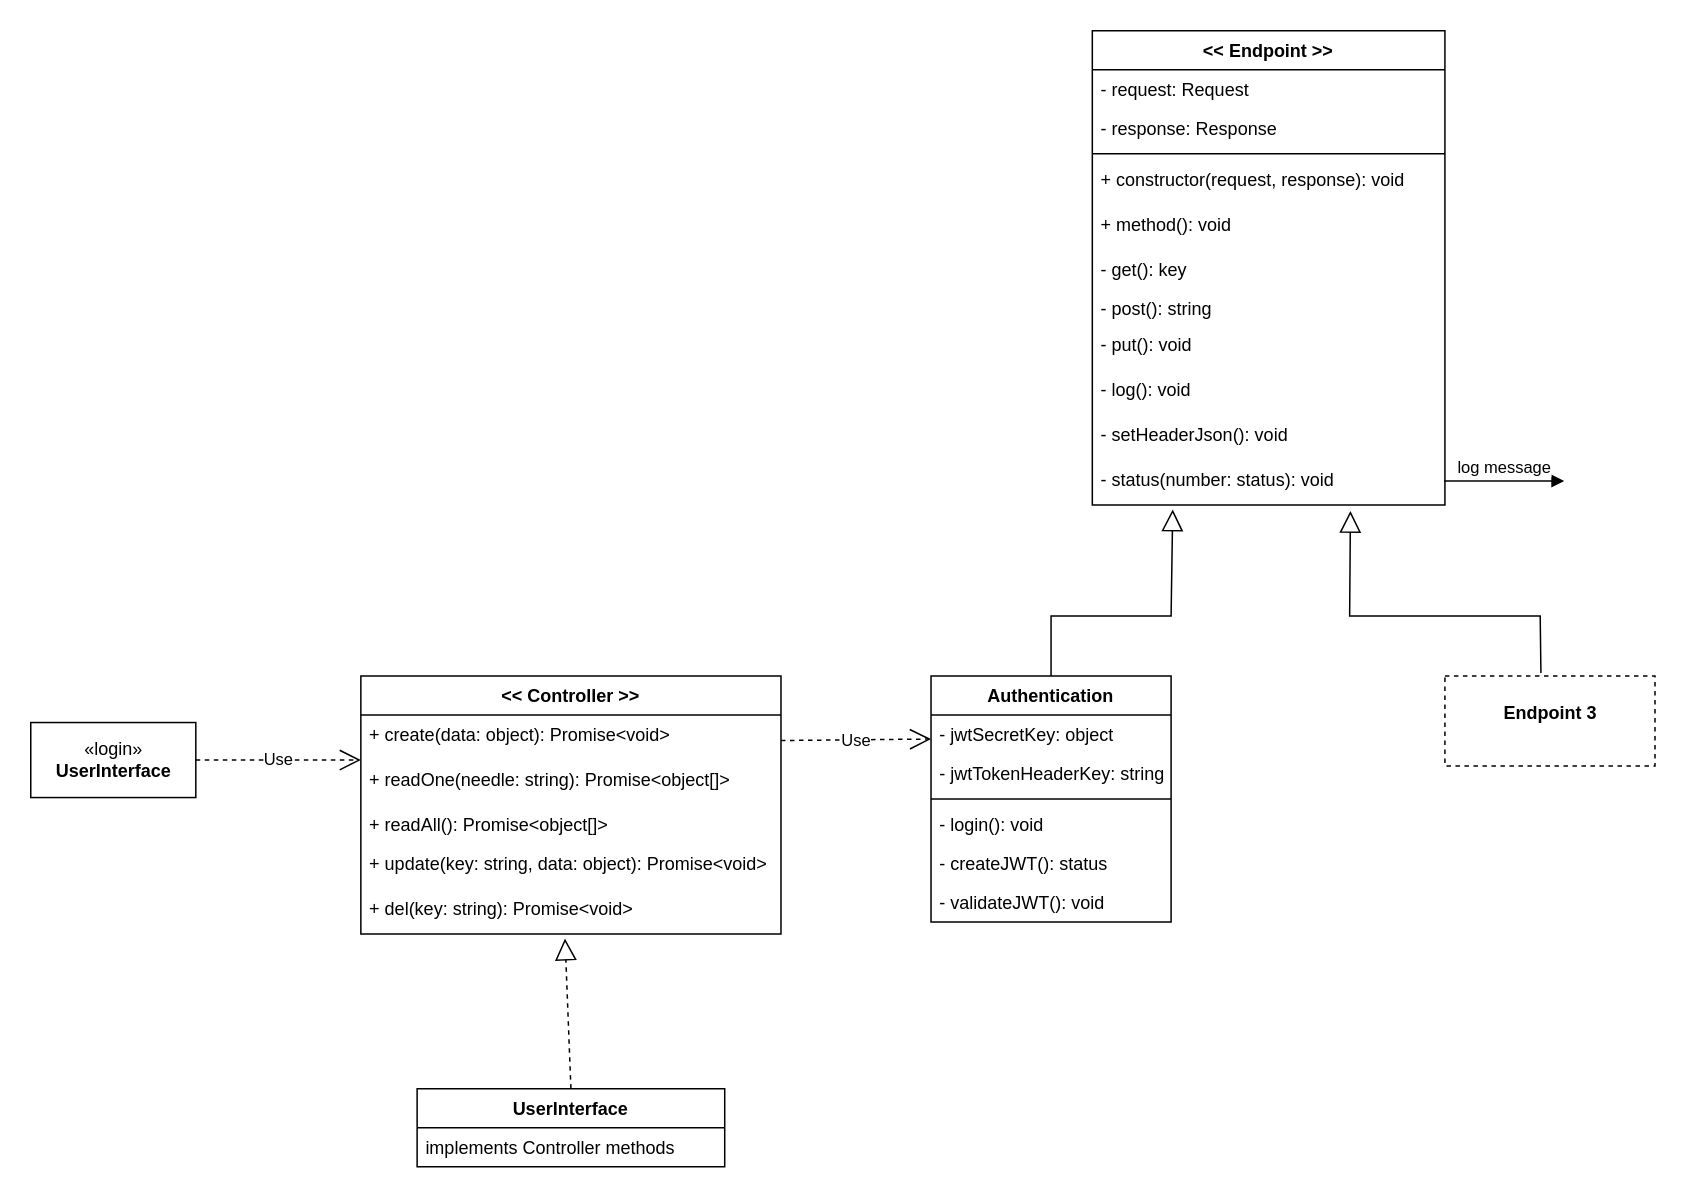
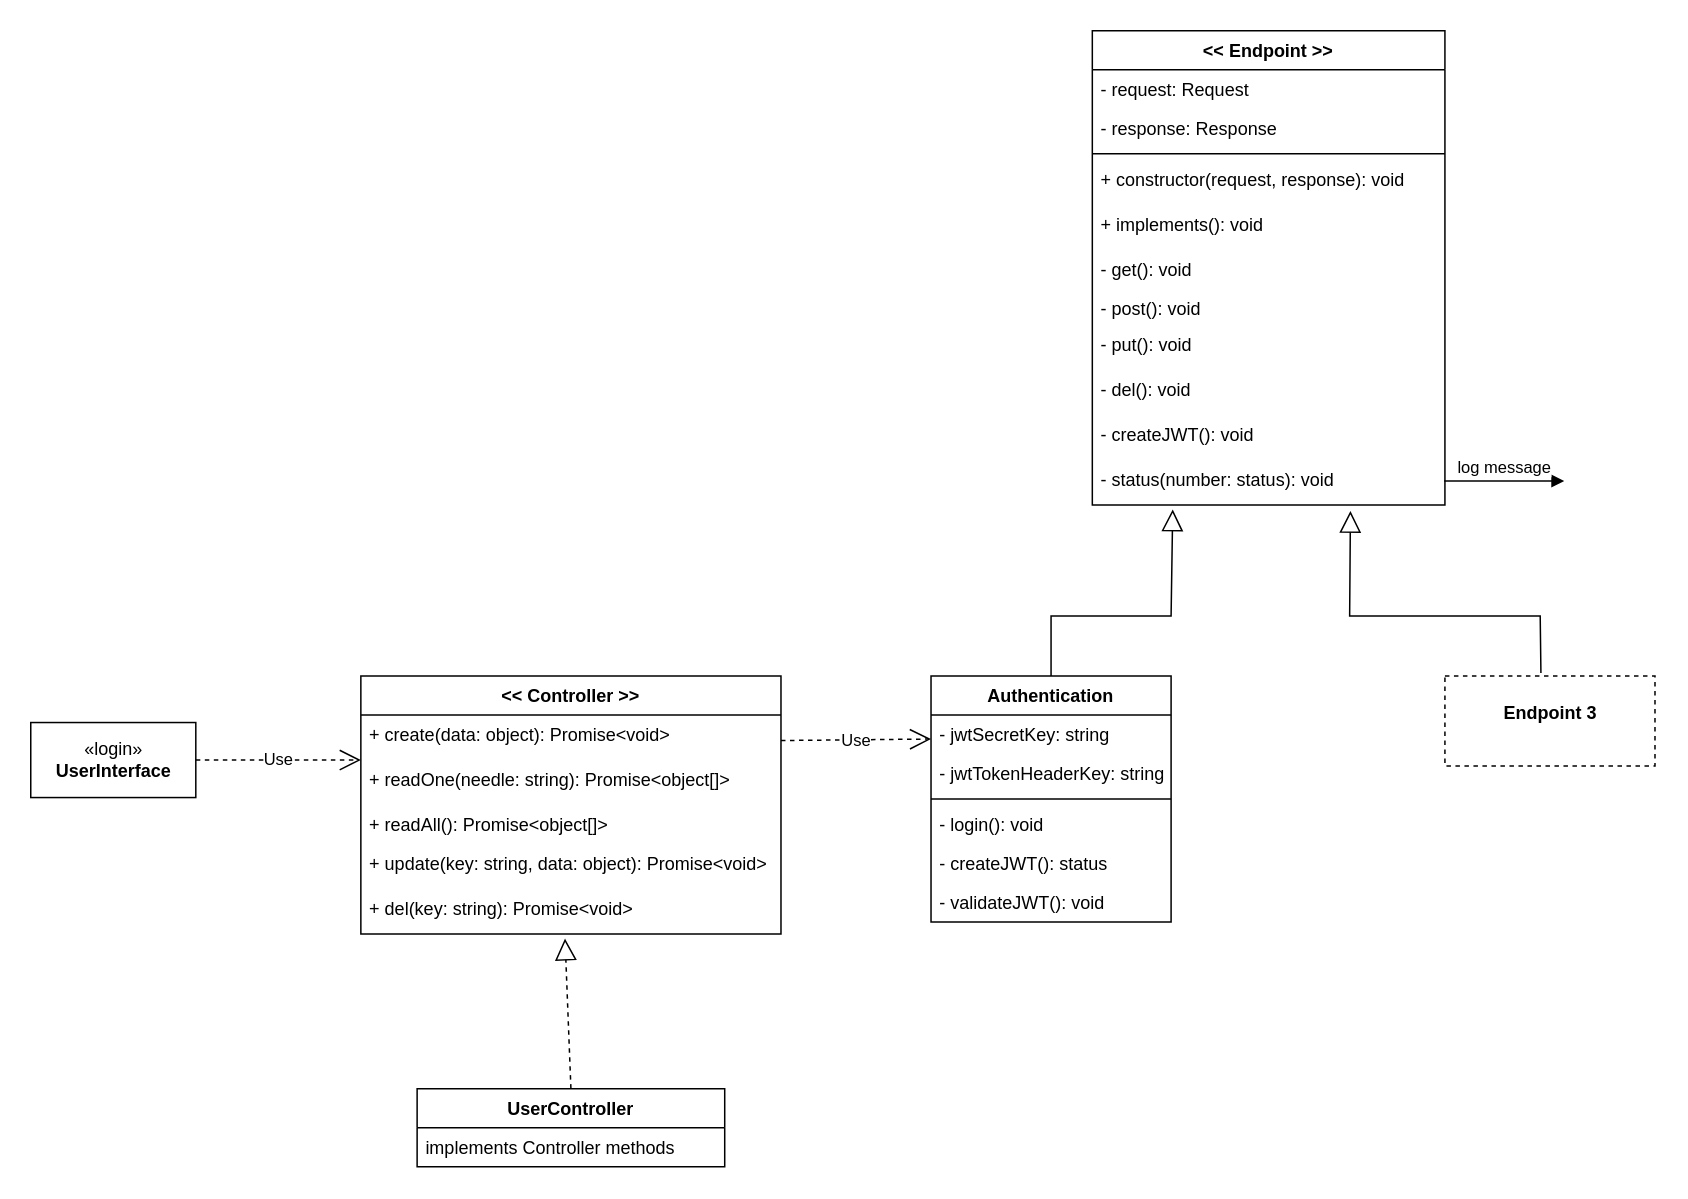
node "+ method(): void": label "+ method(): void" -> "+ implements(): void"
node "- get(): key": label "- get(): key" -> "- get(): void"
node "- post(): string": label "- post(): string" -> "- post(): void"
node "- log(): void": label "- log(): void" -> "- del(): void"
node "- setHeaderJson(): void": label "- setHeaderJson(): void" -> "- createJWT(): void"
node "- jwtSecretKey: object": label "- jwtSecretKey: object" -> "- jwtSecretKey: string"
node "UserInterface": label "UserInterface" -> "UserController"
